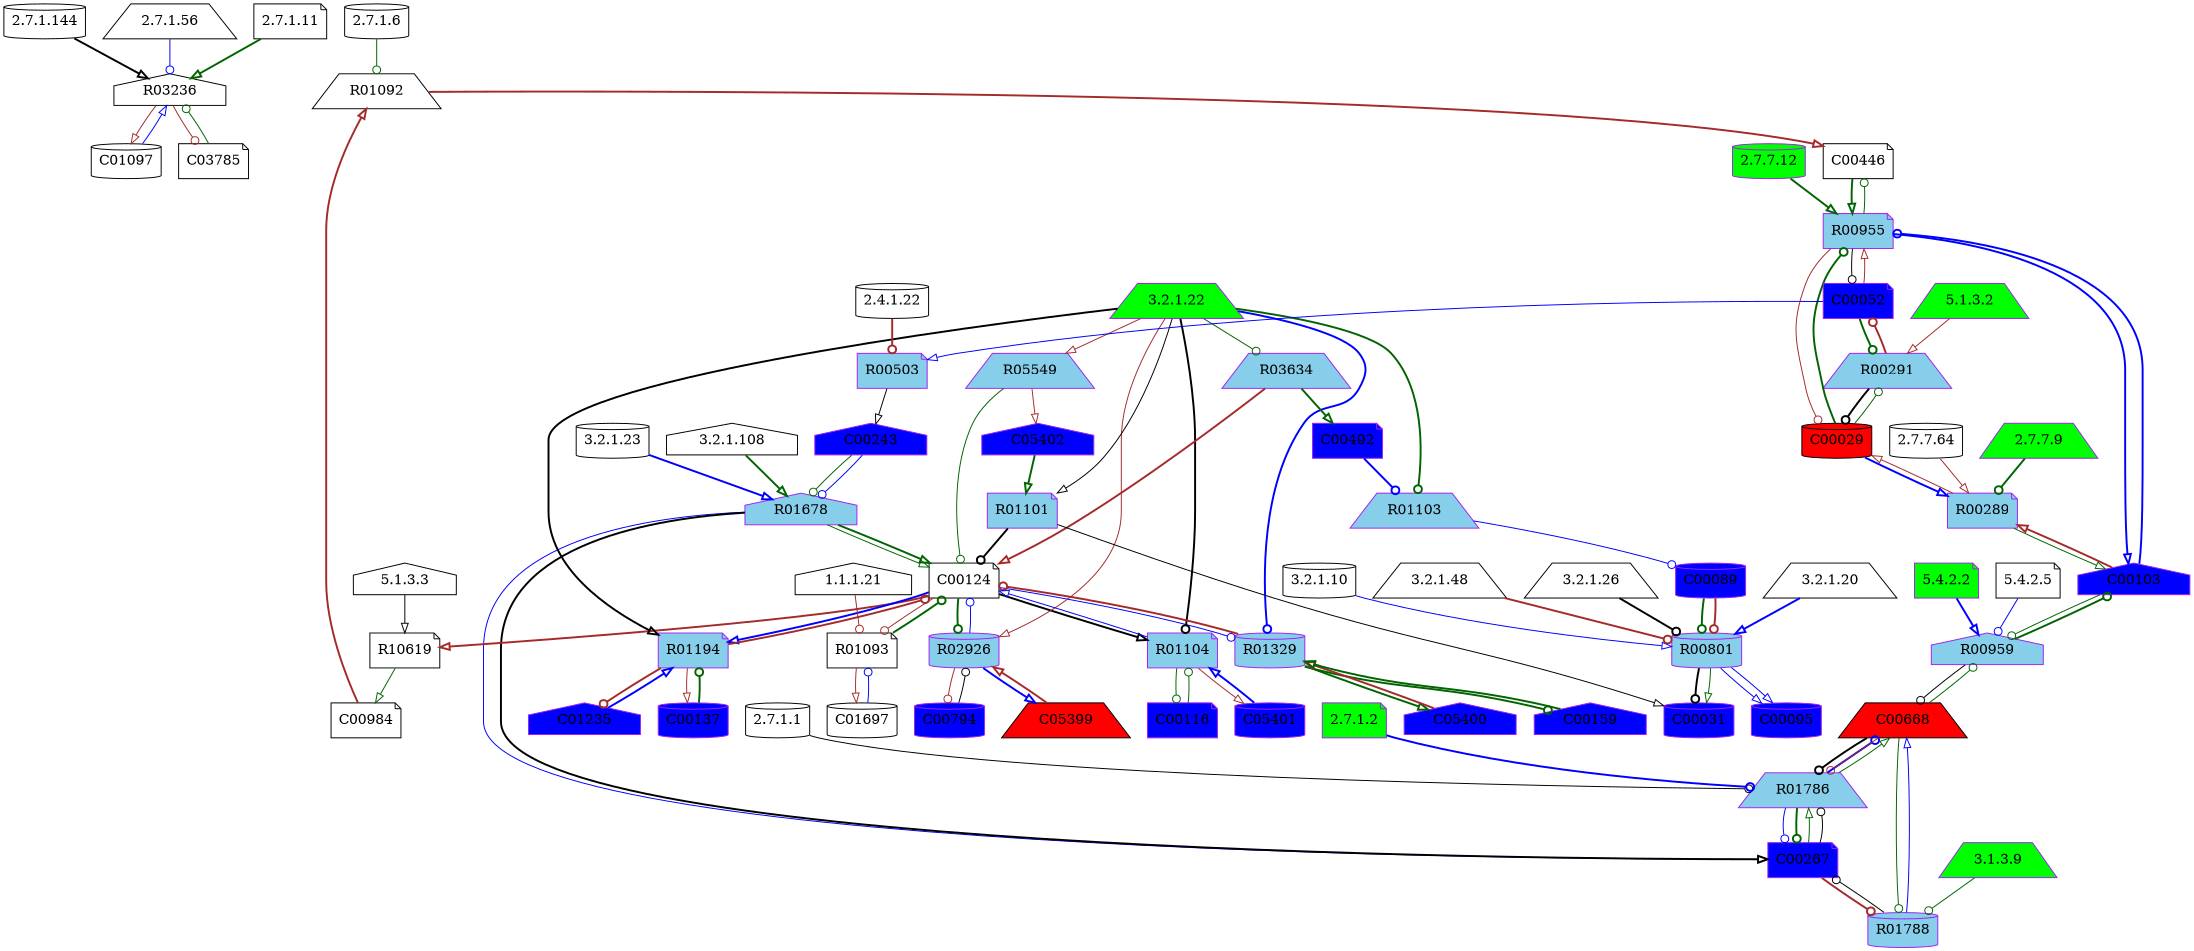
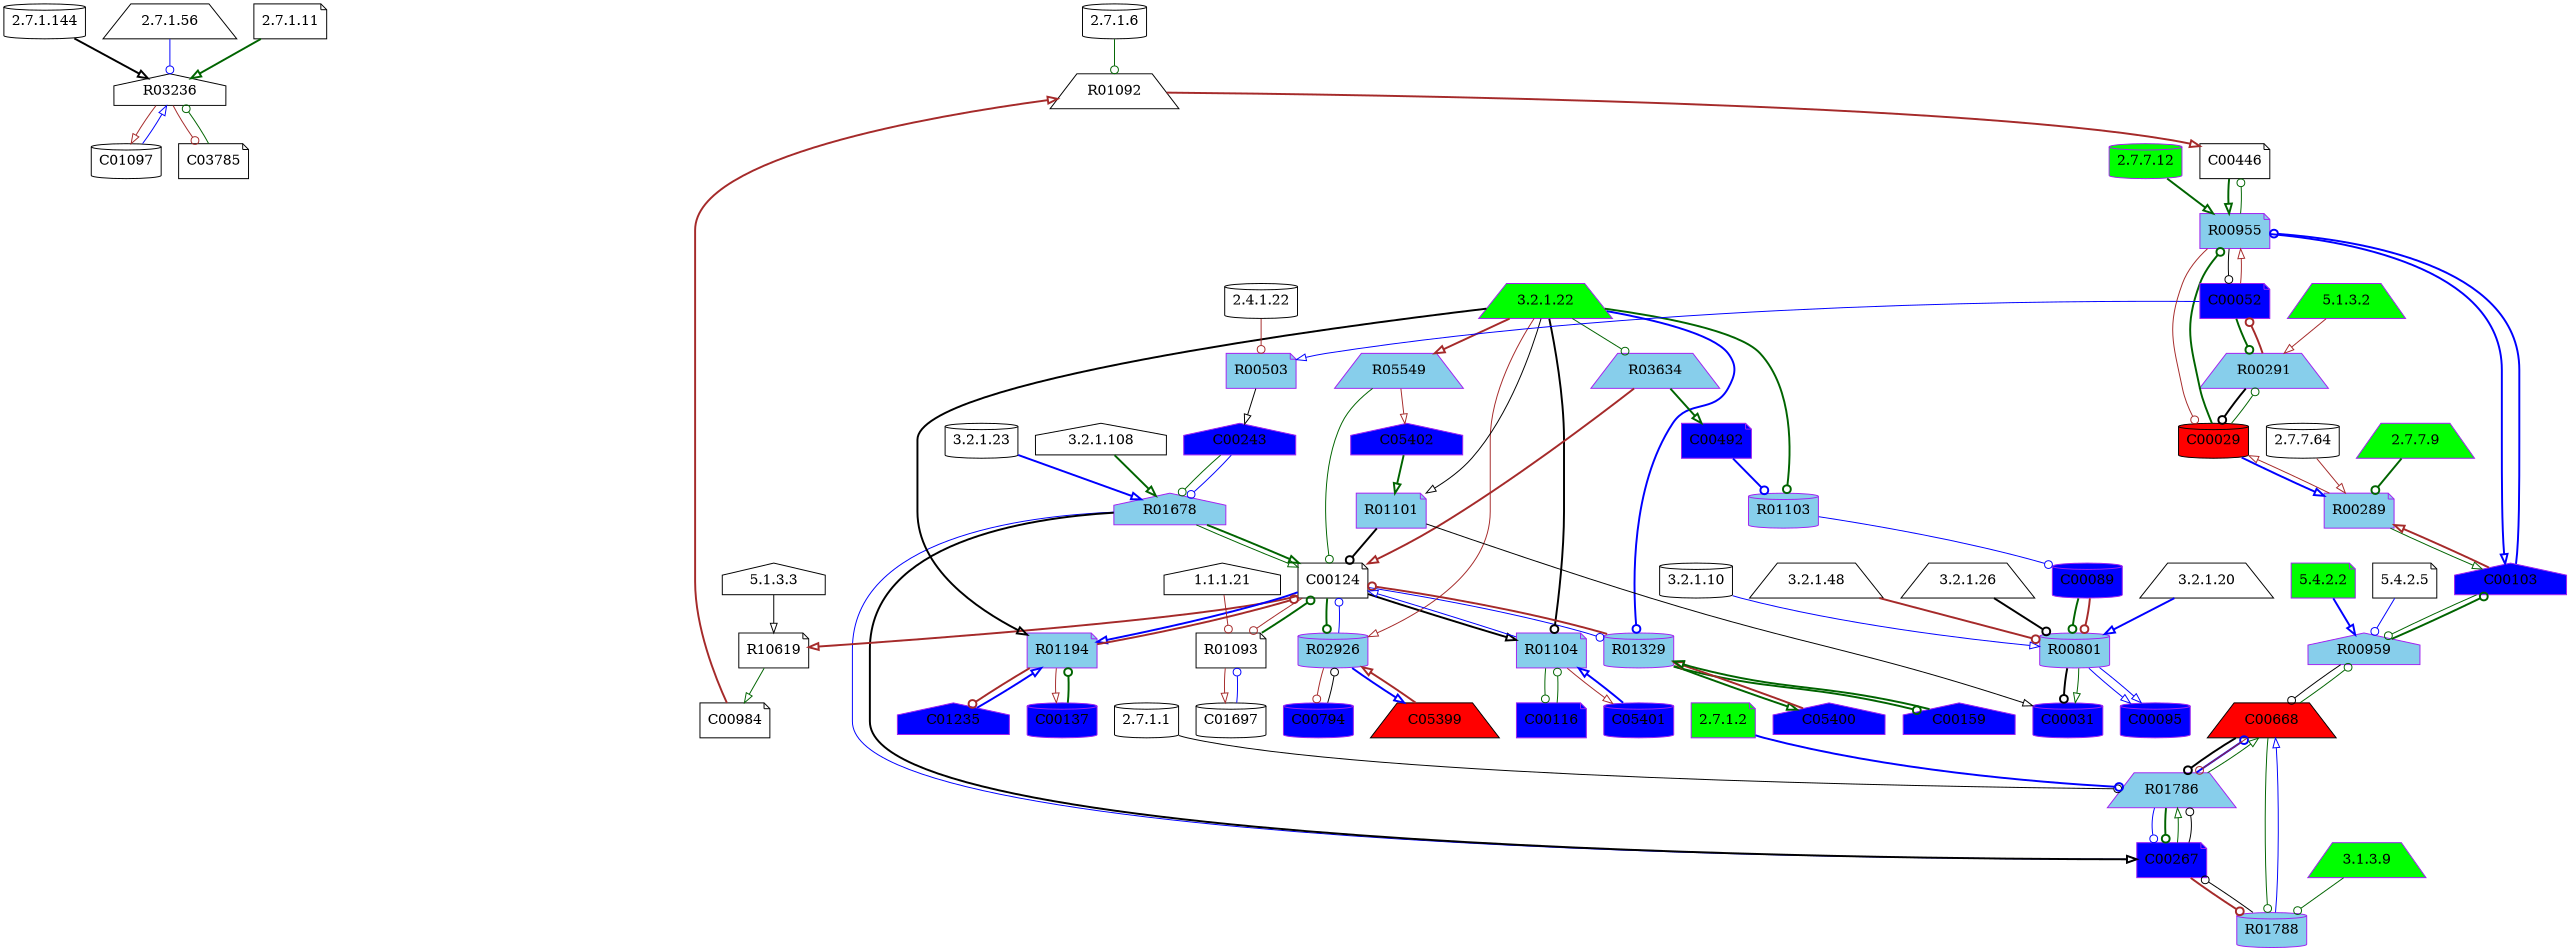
edge "3.2.1.22" -> "R05549": style solid -> bold
edge "2.4.1.22" -> "R00503": style bold -> solid
node "R01103": shape trapezium -> cylinder
